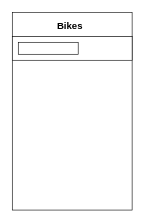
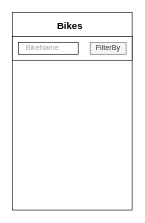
node "BikeName": added
node "FilterBy": added
